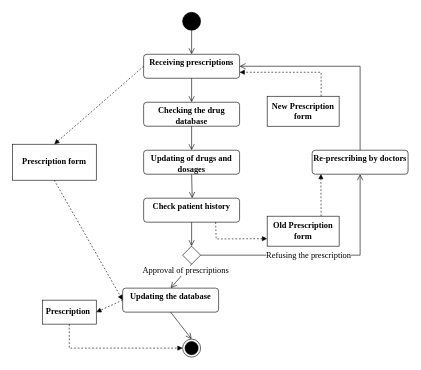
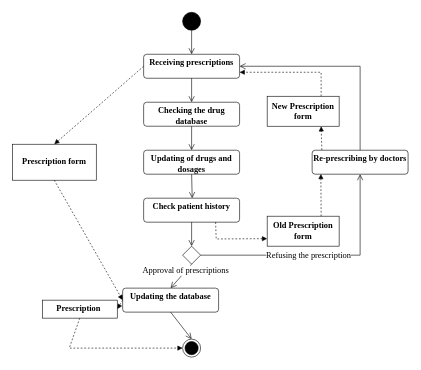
edge "Re-prescribing by doctors" -> "New Prescription form": added
node "Prescription": size 54x24 -> 75x18
